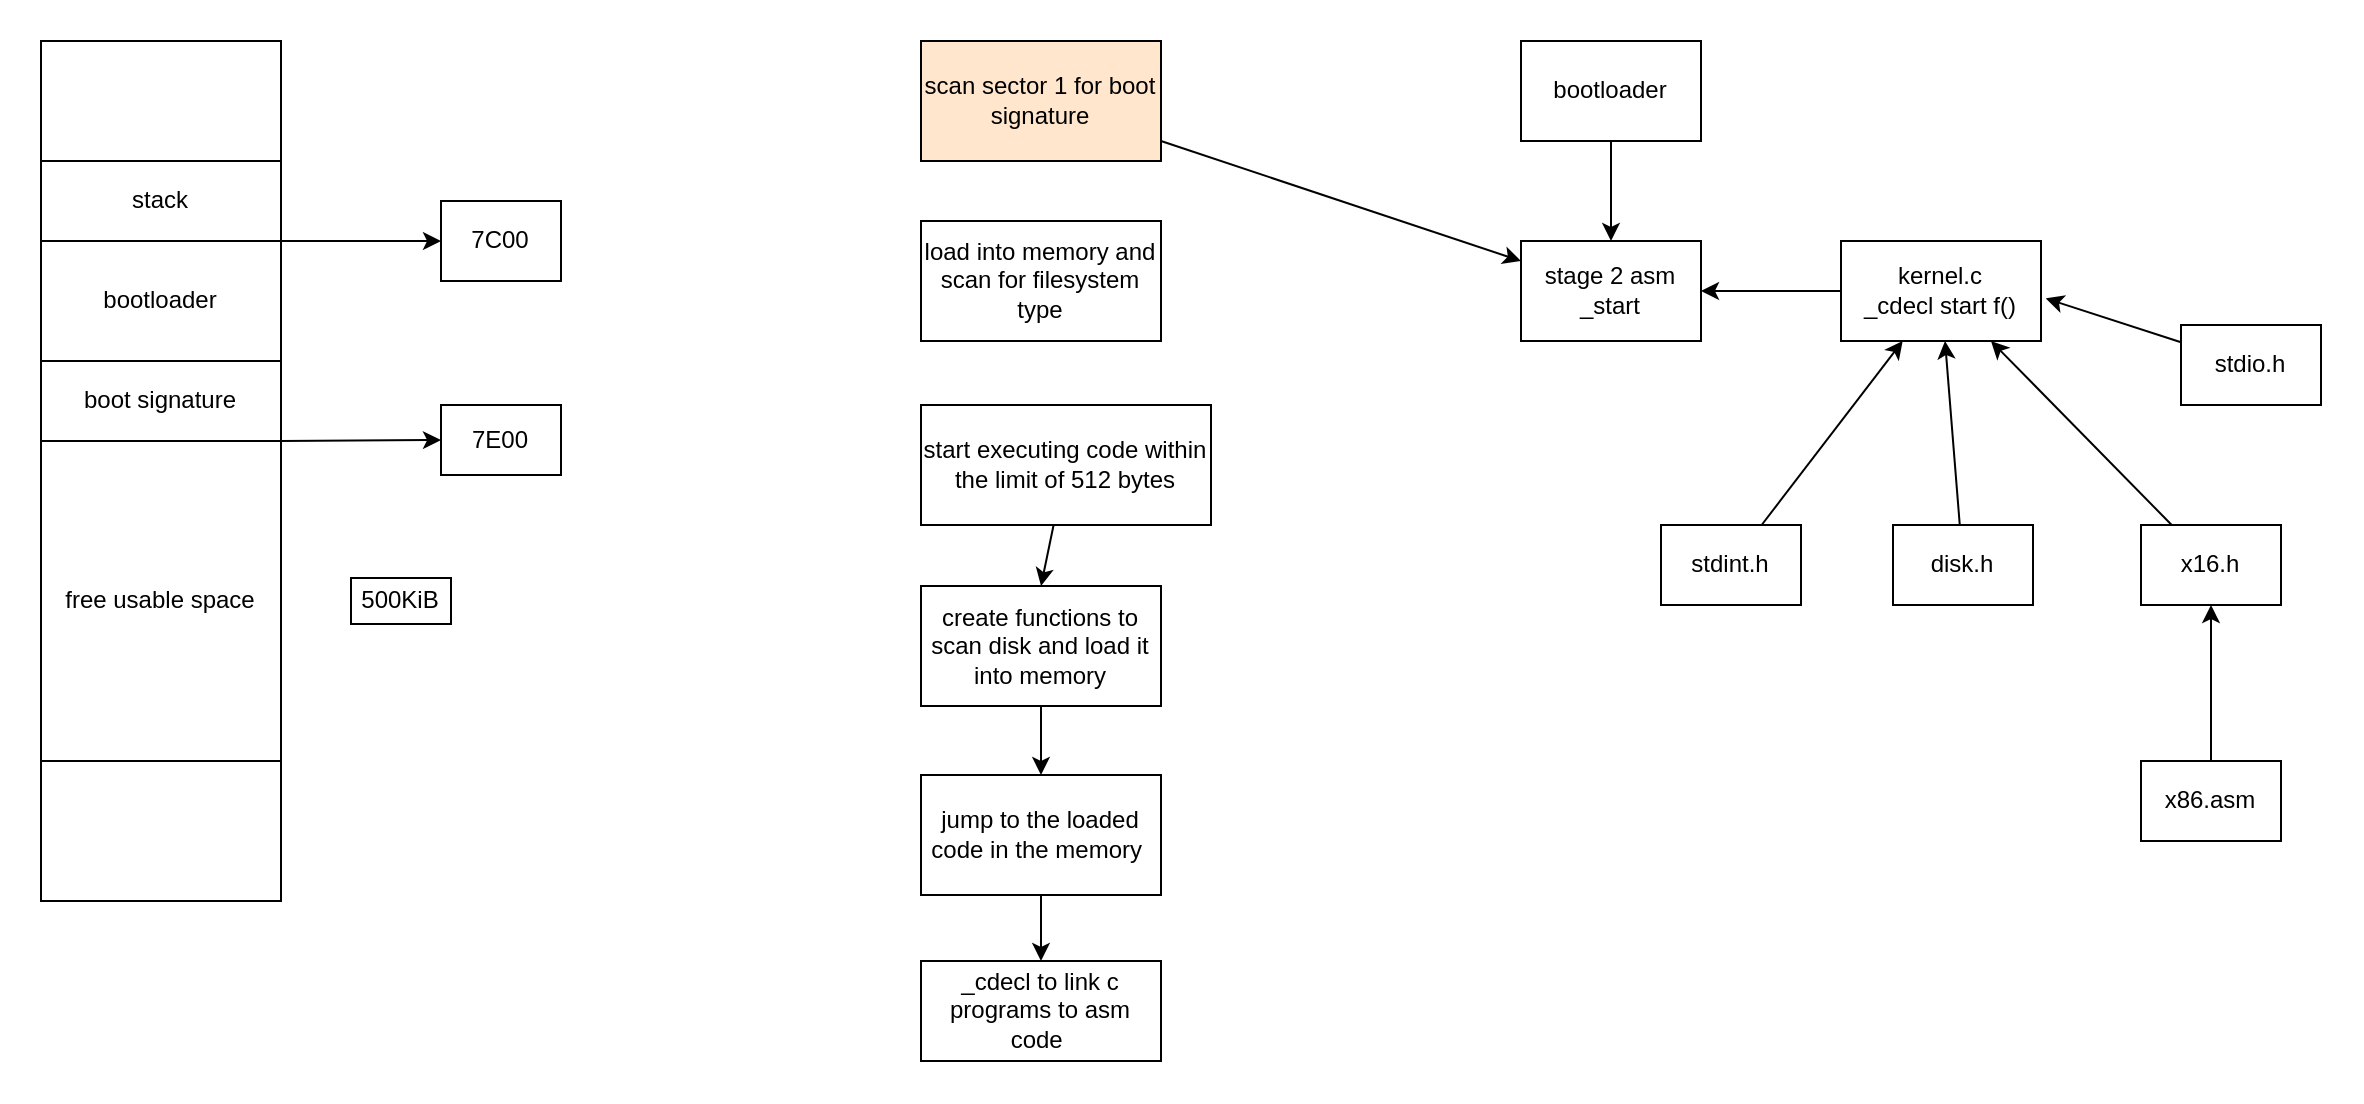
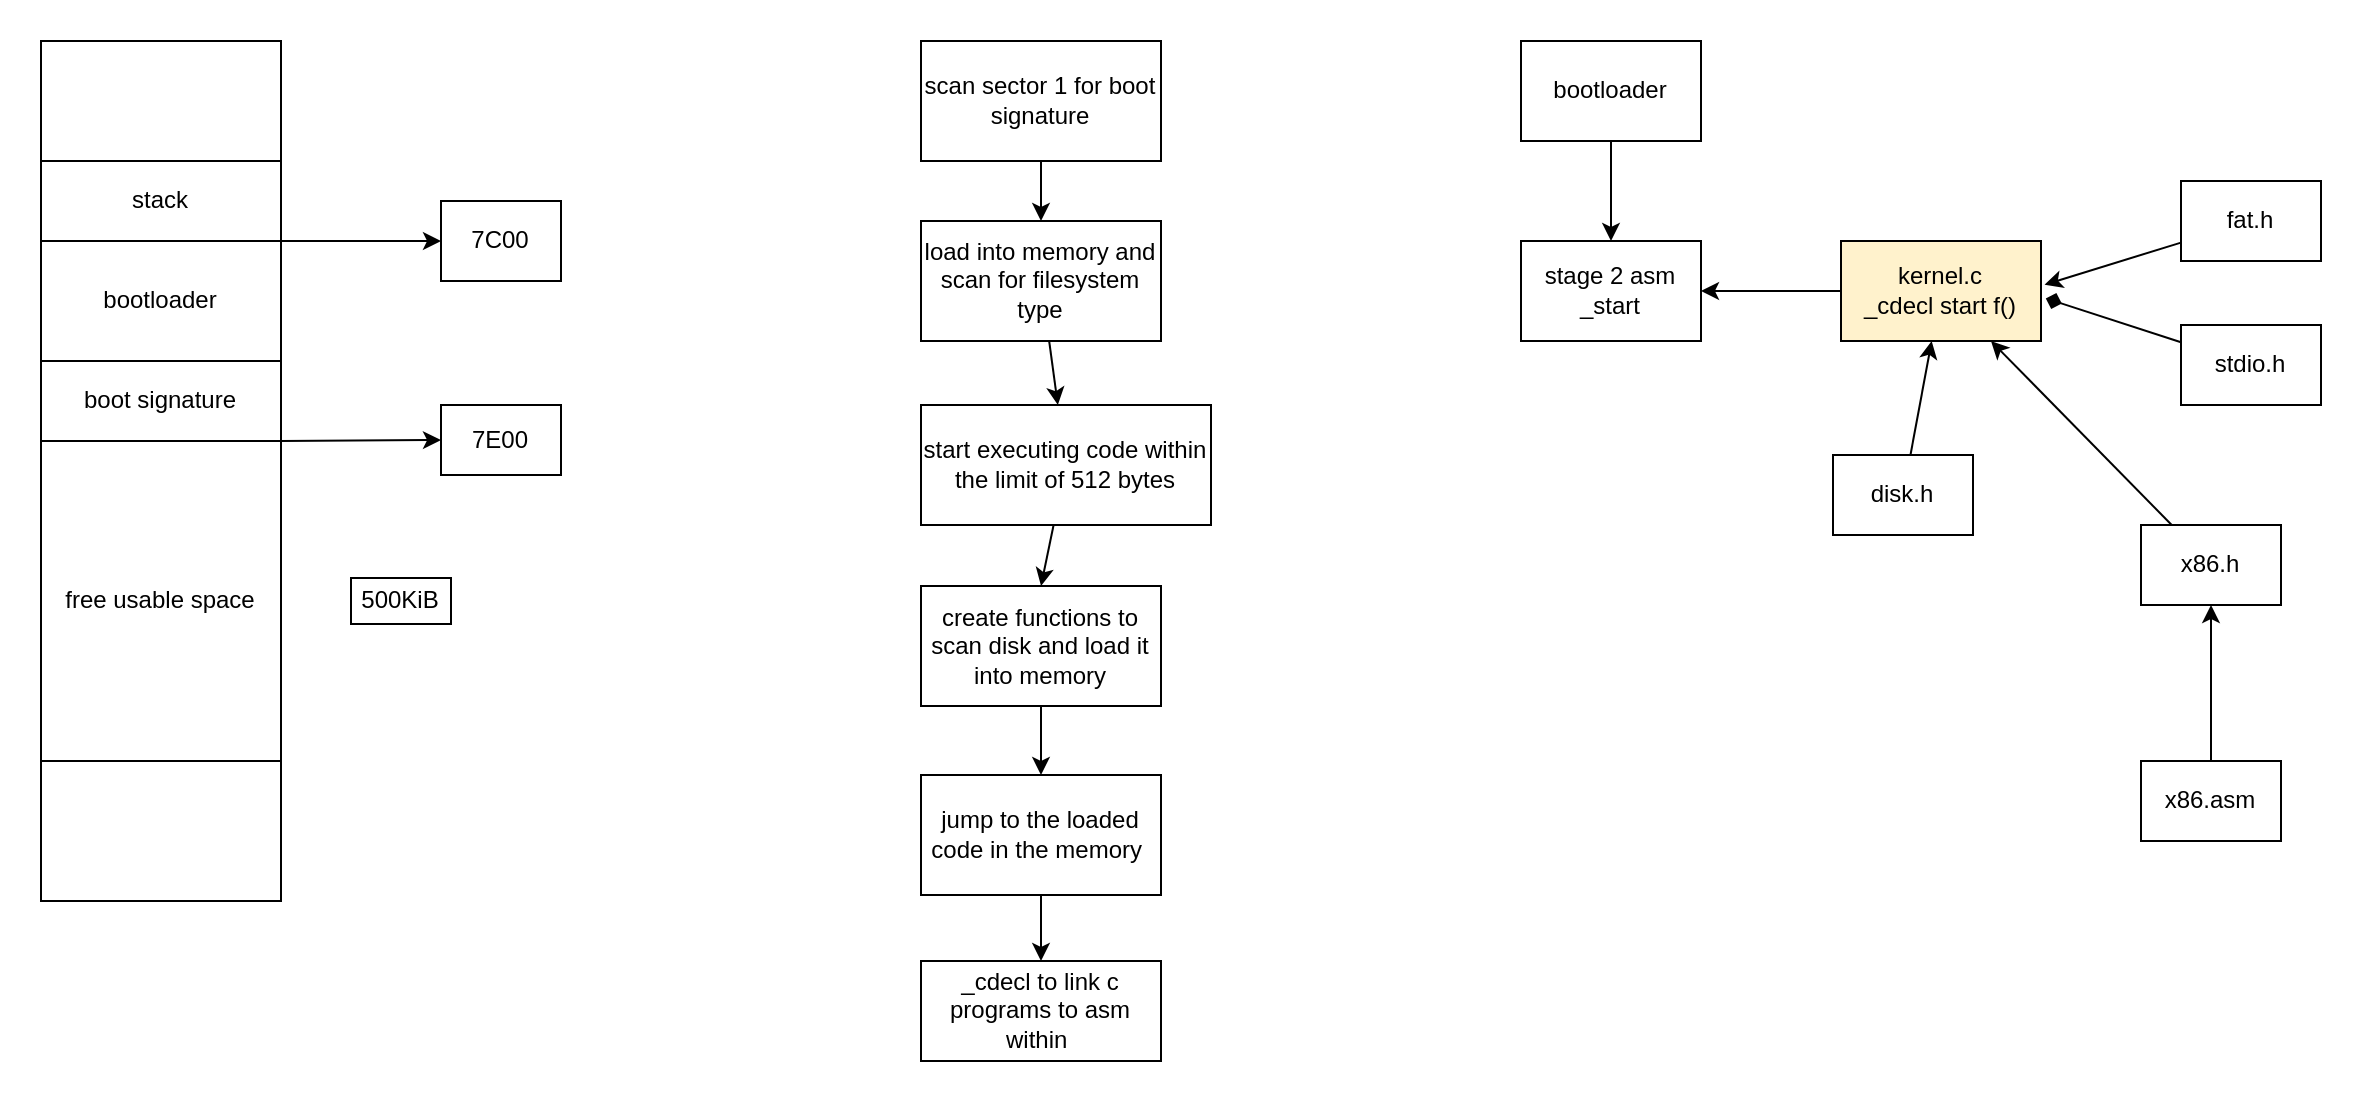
node "scan sector 1 for boot signature": fillcolor #ffe6cc -> #ffffff
edge "scan sector 1 for boot signature" -> "stage 2 asm _start": now "scan sector 1 for boot signature" -> "load into memory and scan for filesystem type"
node "fat.h": added
edge "fat.h" -> "kernel.c _cdecl start f()": added
node "kernel.c _cdecl start f()": fillcolor #ffffff -> #fff2cc
edge "stdio.h" -> "kernel.c _cdecl start f()": arrowhead classic -> diamond
edge "load into memory and scan for filesystem type" -> "start executing code within the limit of 512 bytes": added
edge "stdint.h" -> "kernel.c _cdecl start f()": removed
node "stdint.h": removed
node "disk.h": moved (1963, 565) -> (1903, 495)
node "x16.h": label "x16.h" -> "x86.h"
node "_cdecl to link c programs to asm code": label "_cdecl to link c programs to asm code" -> "_cdecl to link c programs to asm within"
